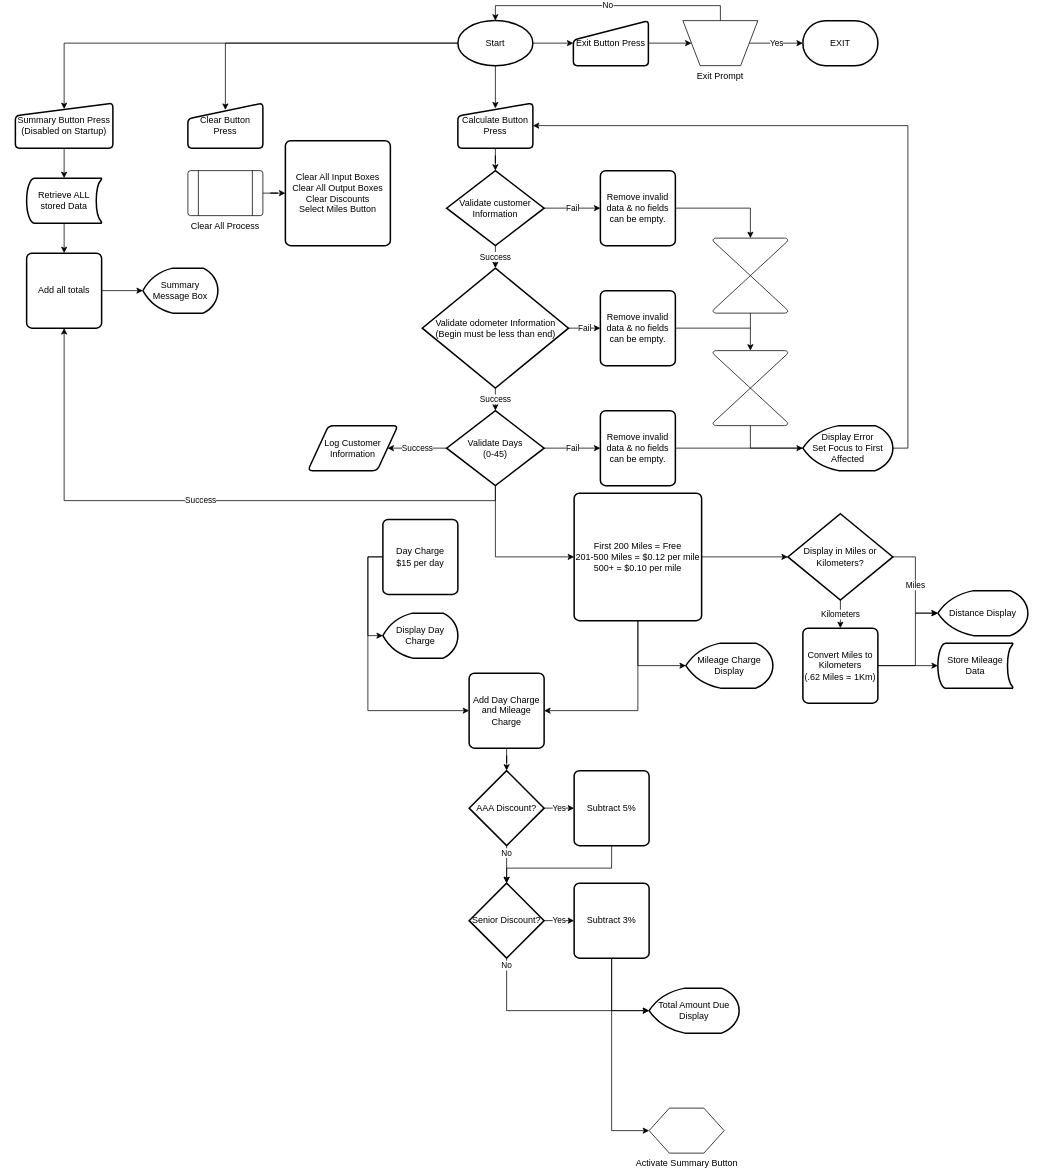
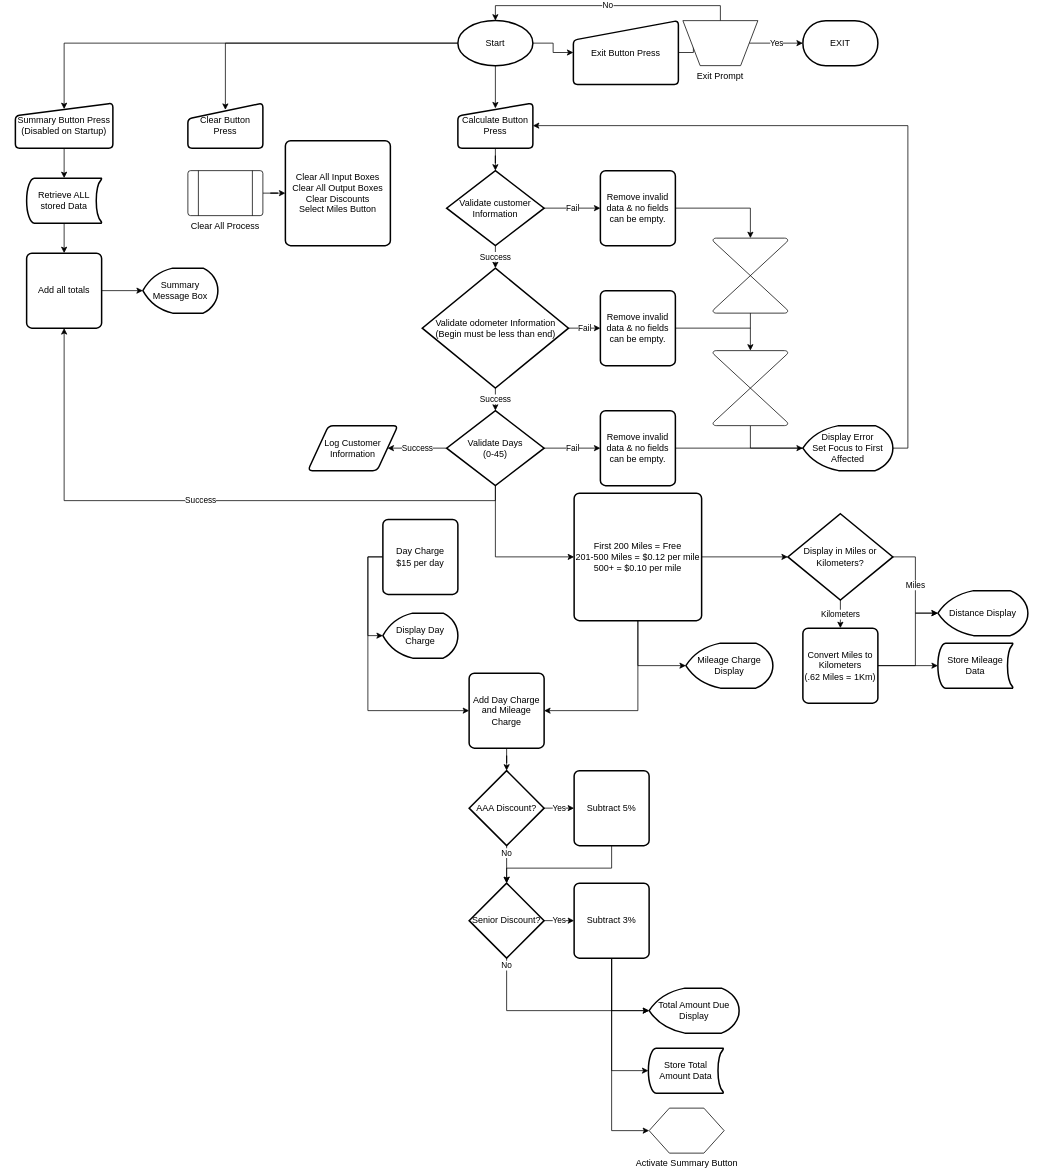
node "Exit Button Press": size 75x45 -> 105x64
edge "Subtract 3%" -> "Store Total Amount Data": added
node "Store Total Amount Data": added
